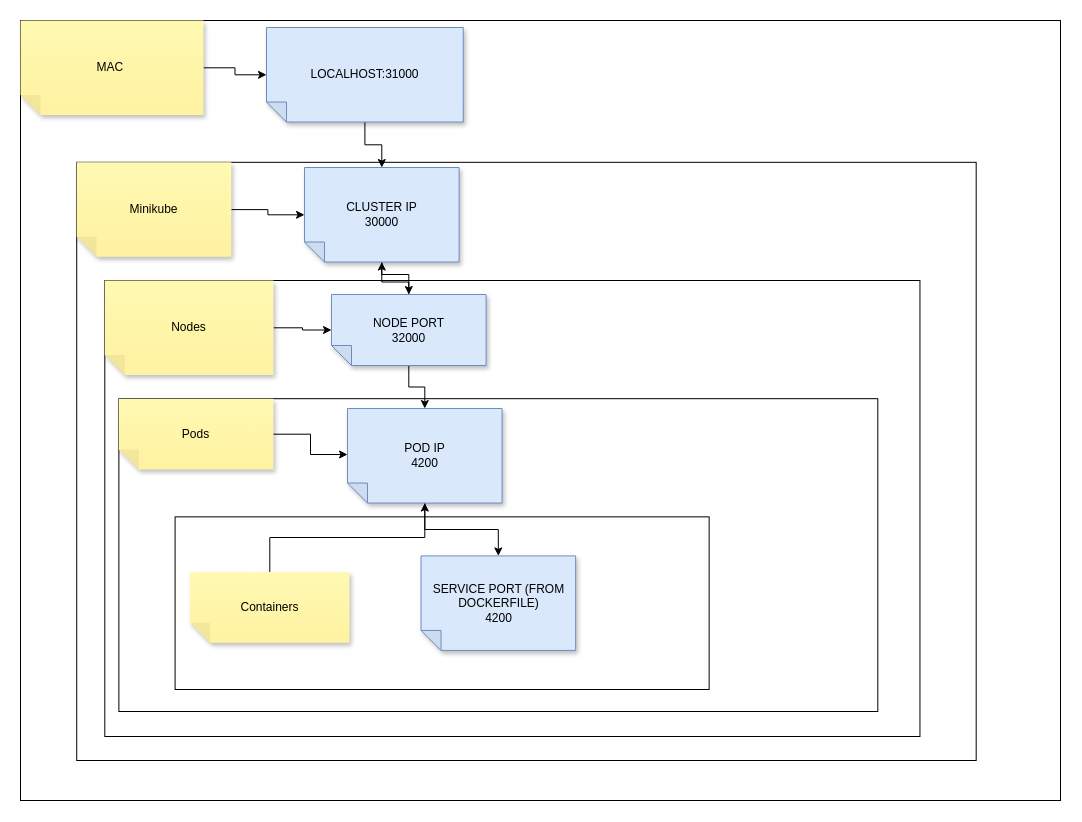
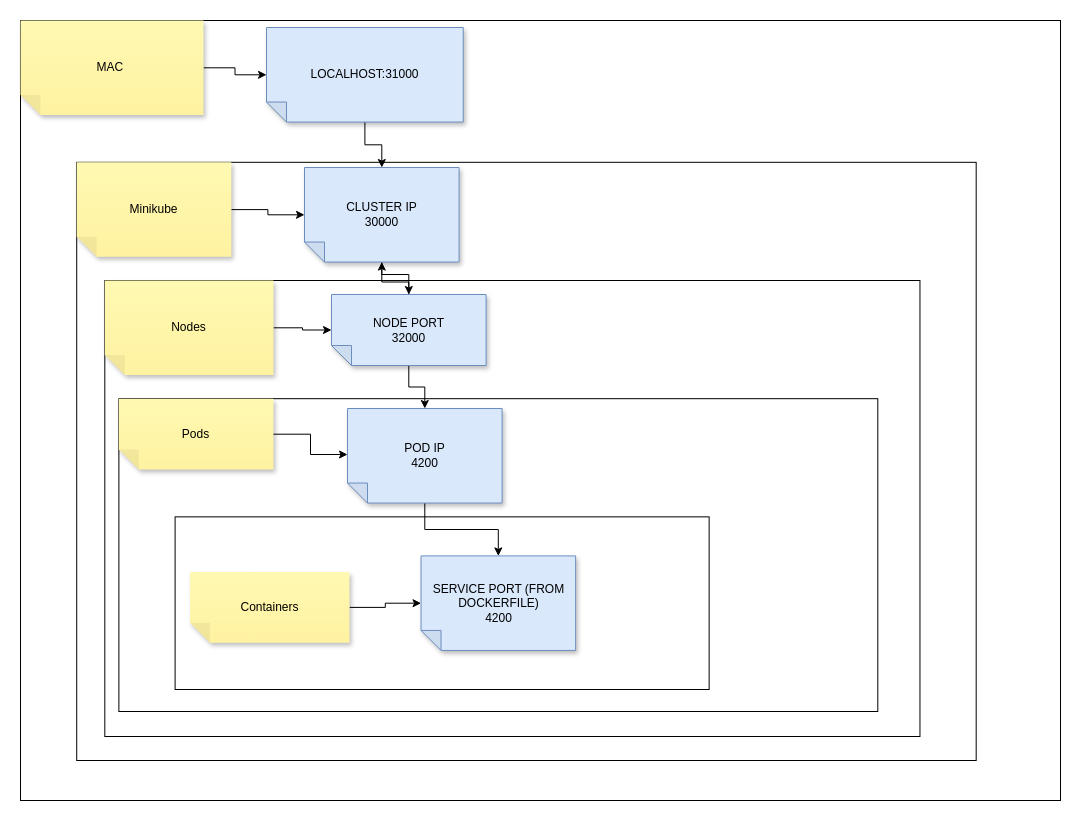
edge "Containers" -> "POD IP 4200": now "Containers" -> "SERVICE PORT (FROM DOCKERFILE) 4200"
